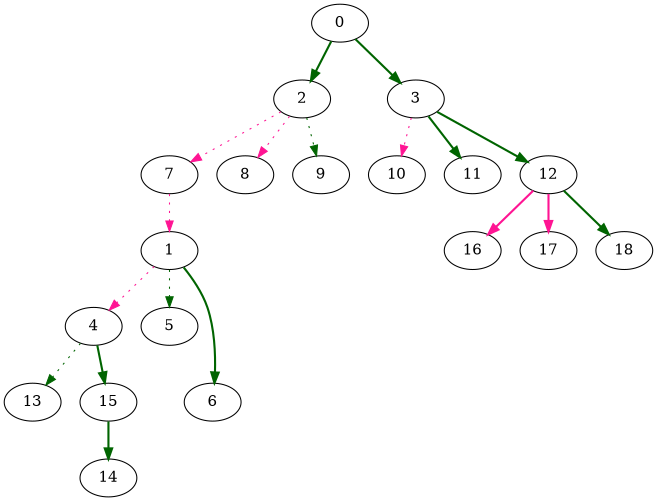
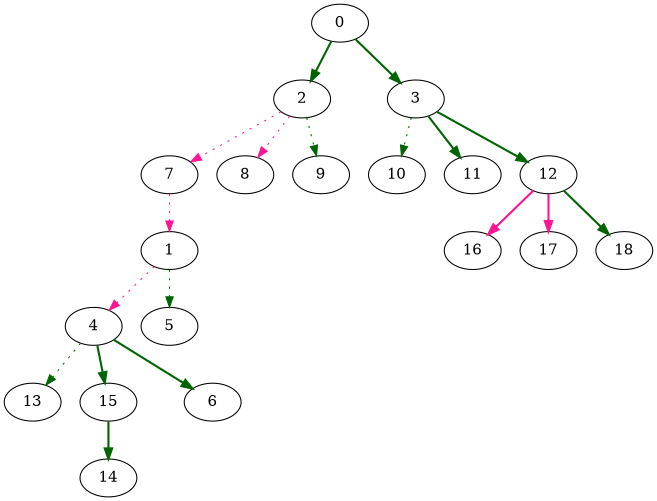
edge "3" -> "10": color deeppink -> darkgreen
edge "1" -> "6": now "4" -> "6"
